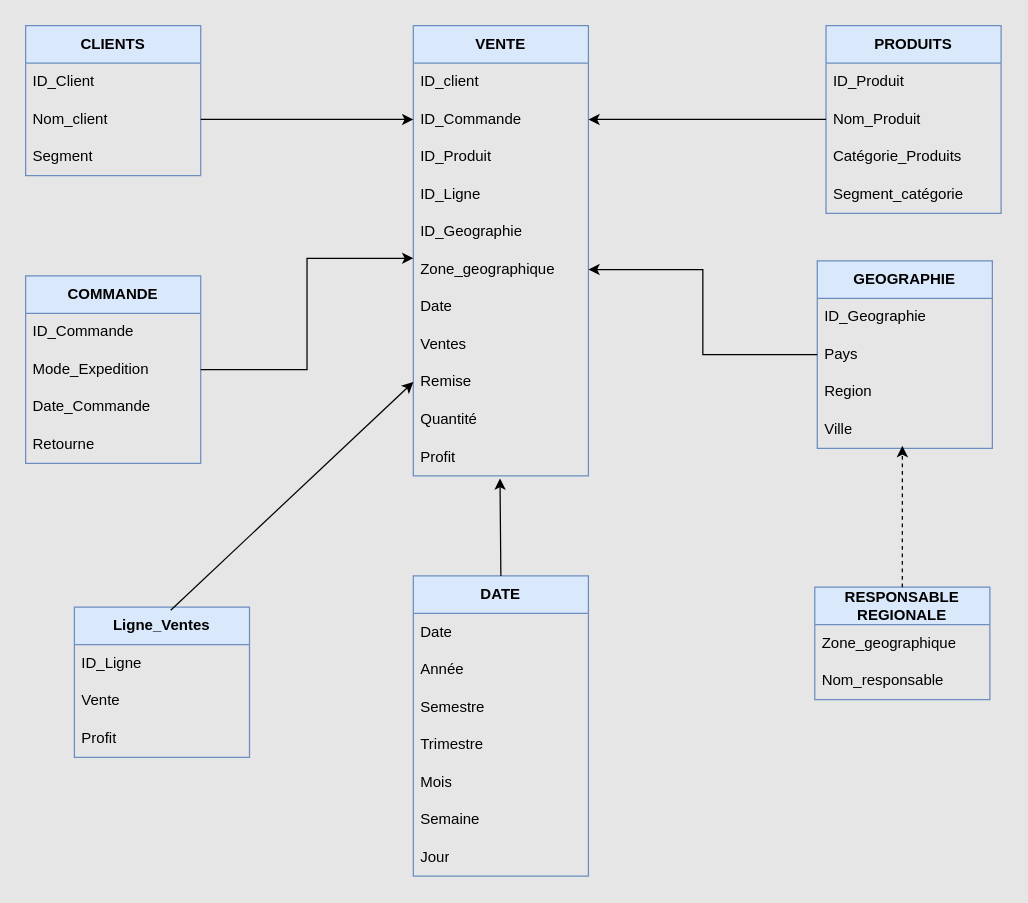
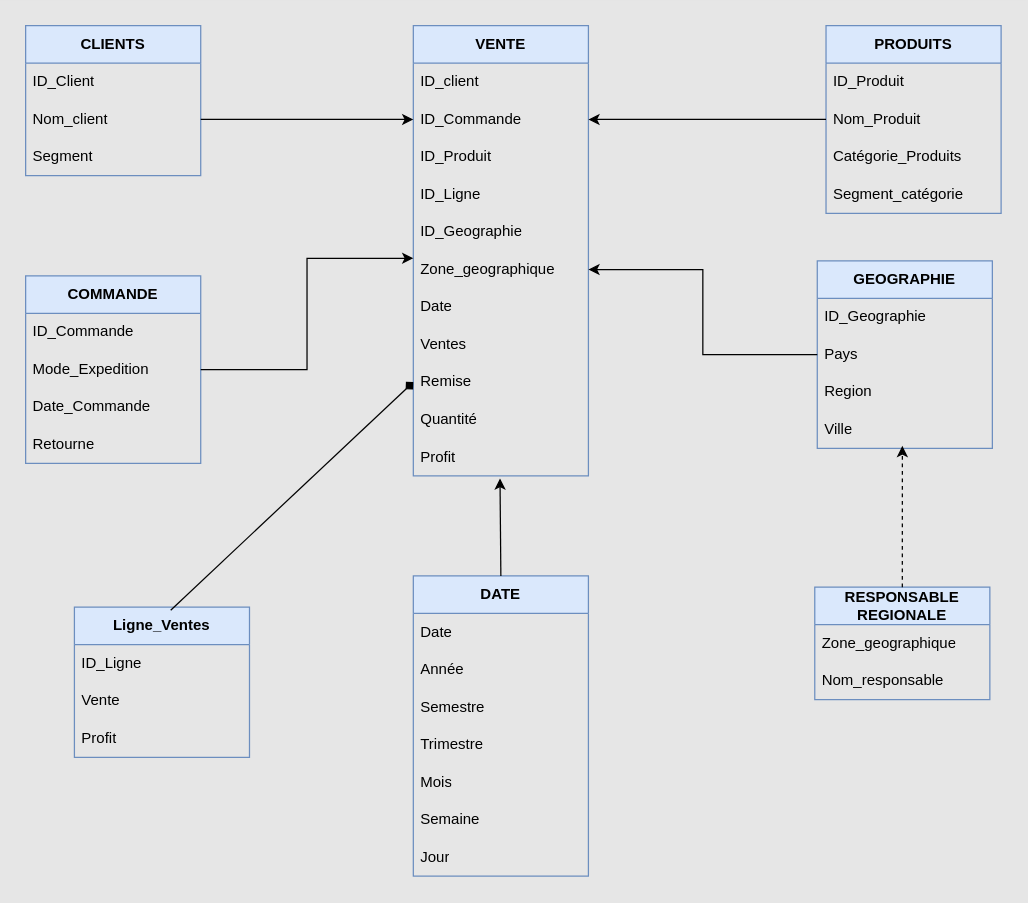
edge "Ligne_Ventes" -> "Remise": arrowhead classic -> diamond
